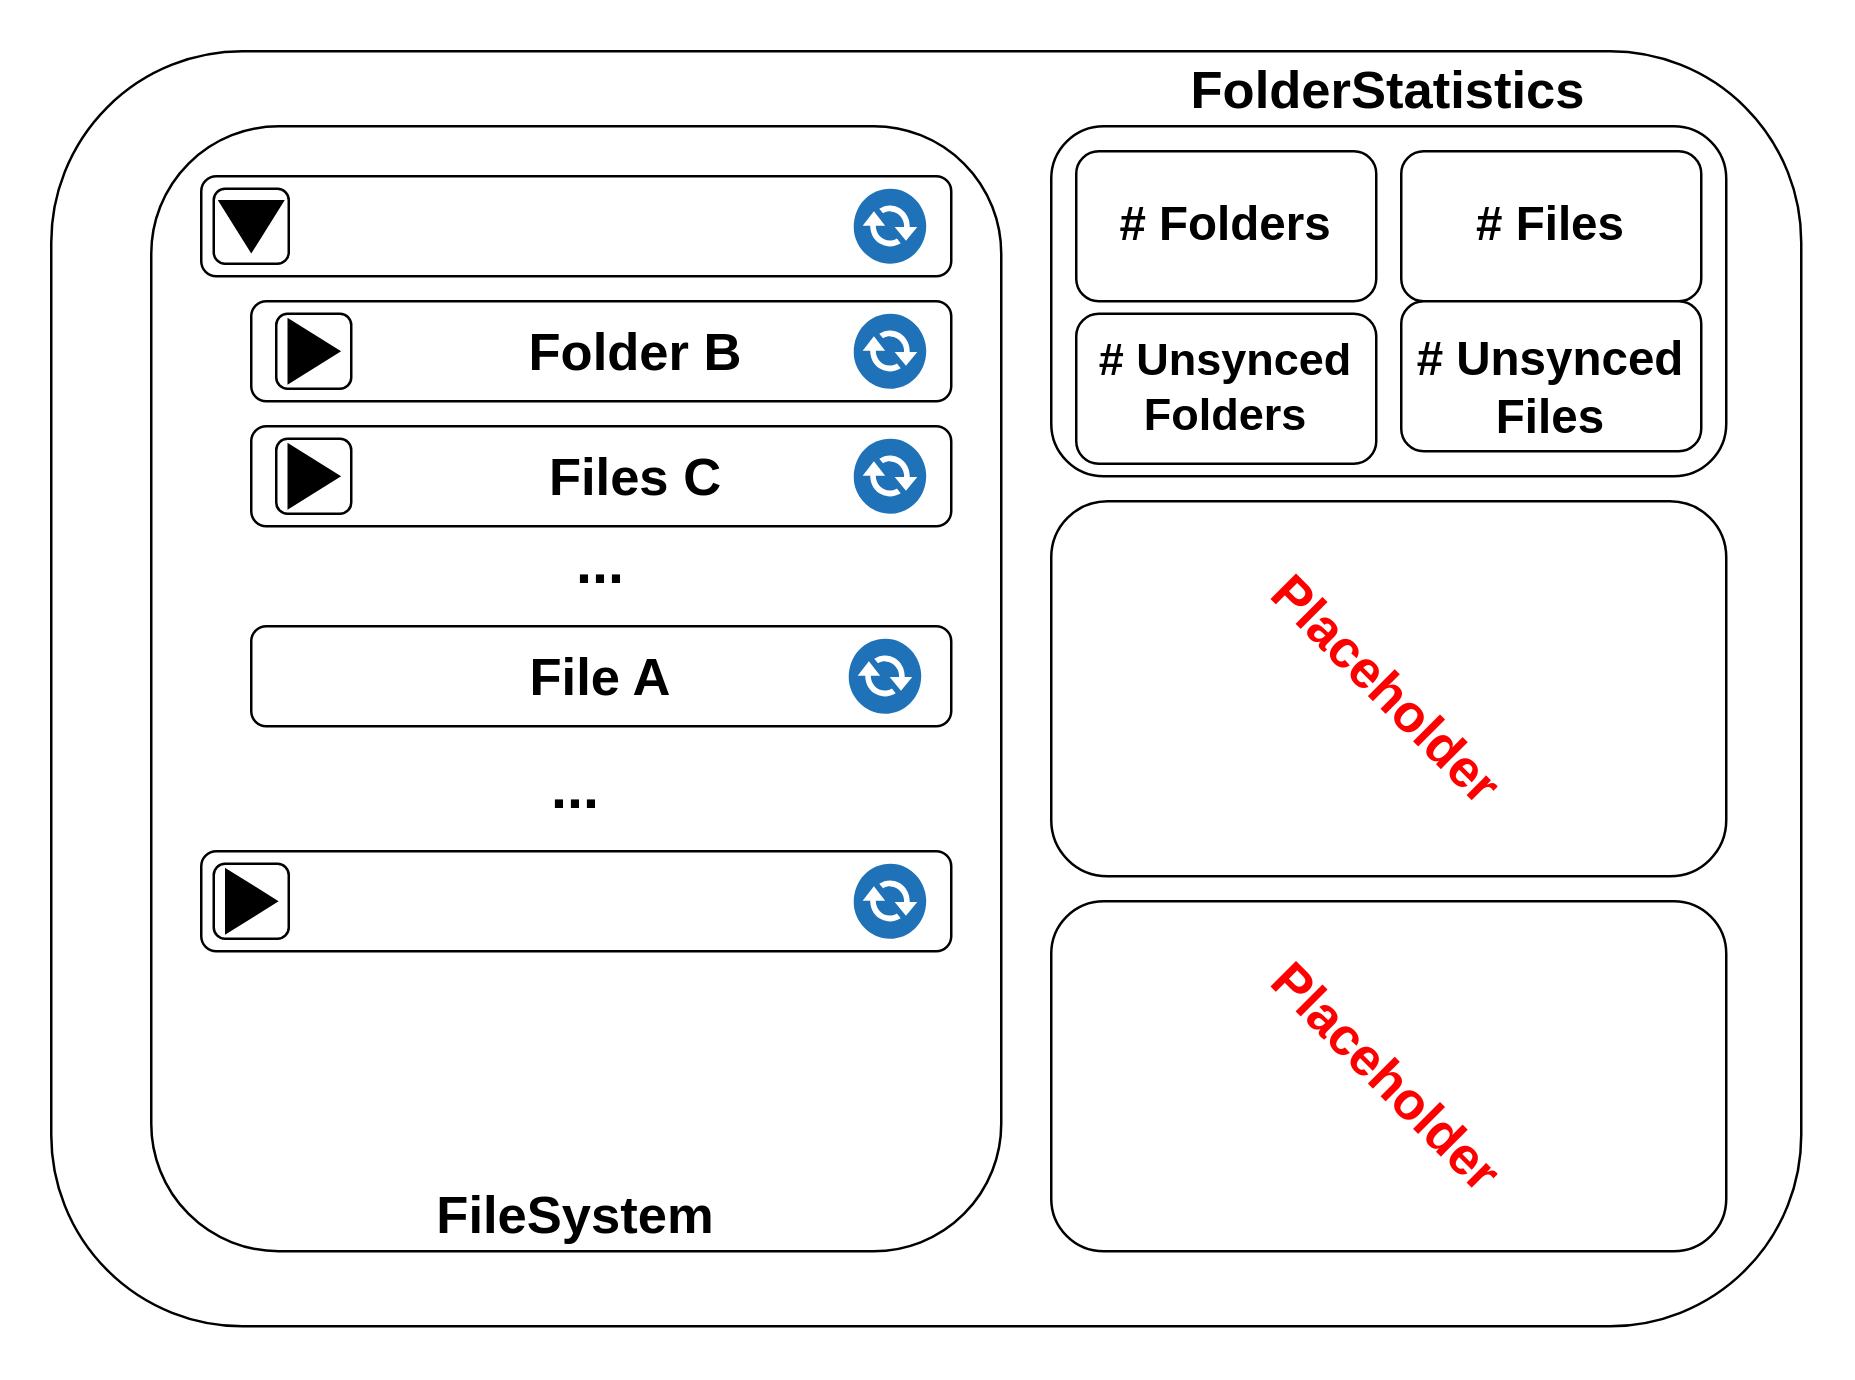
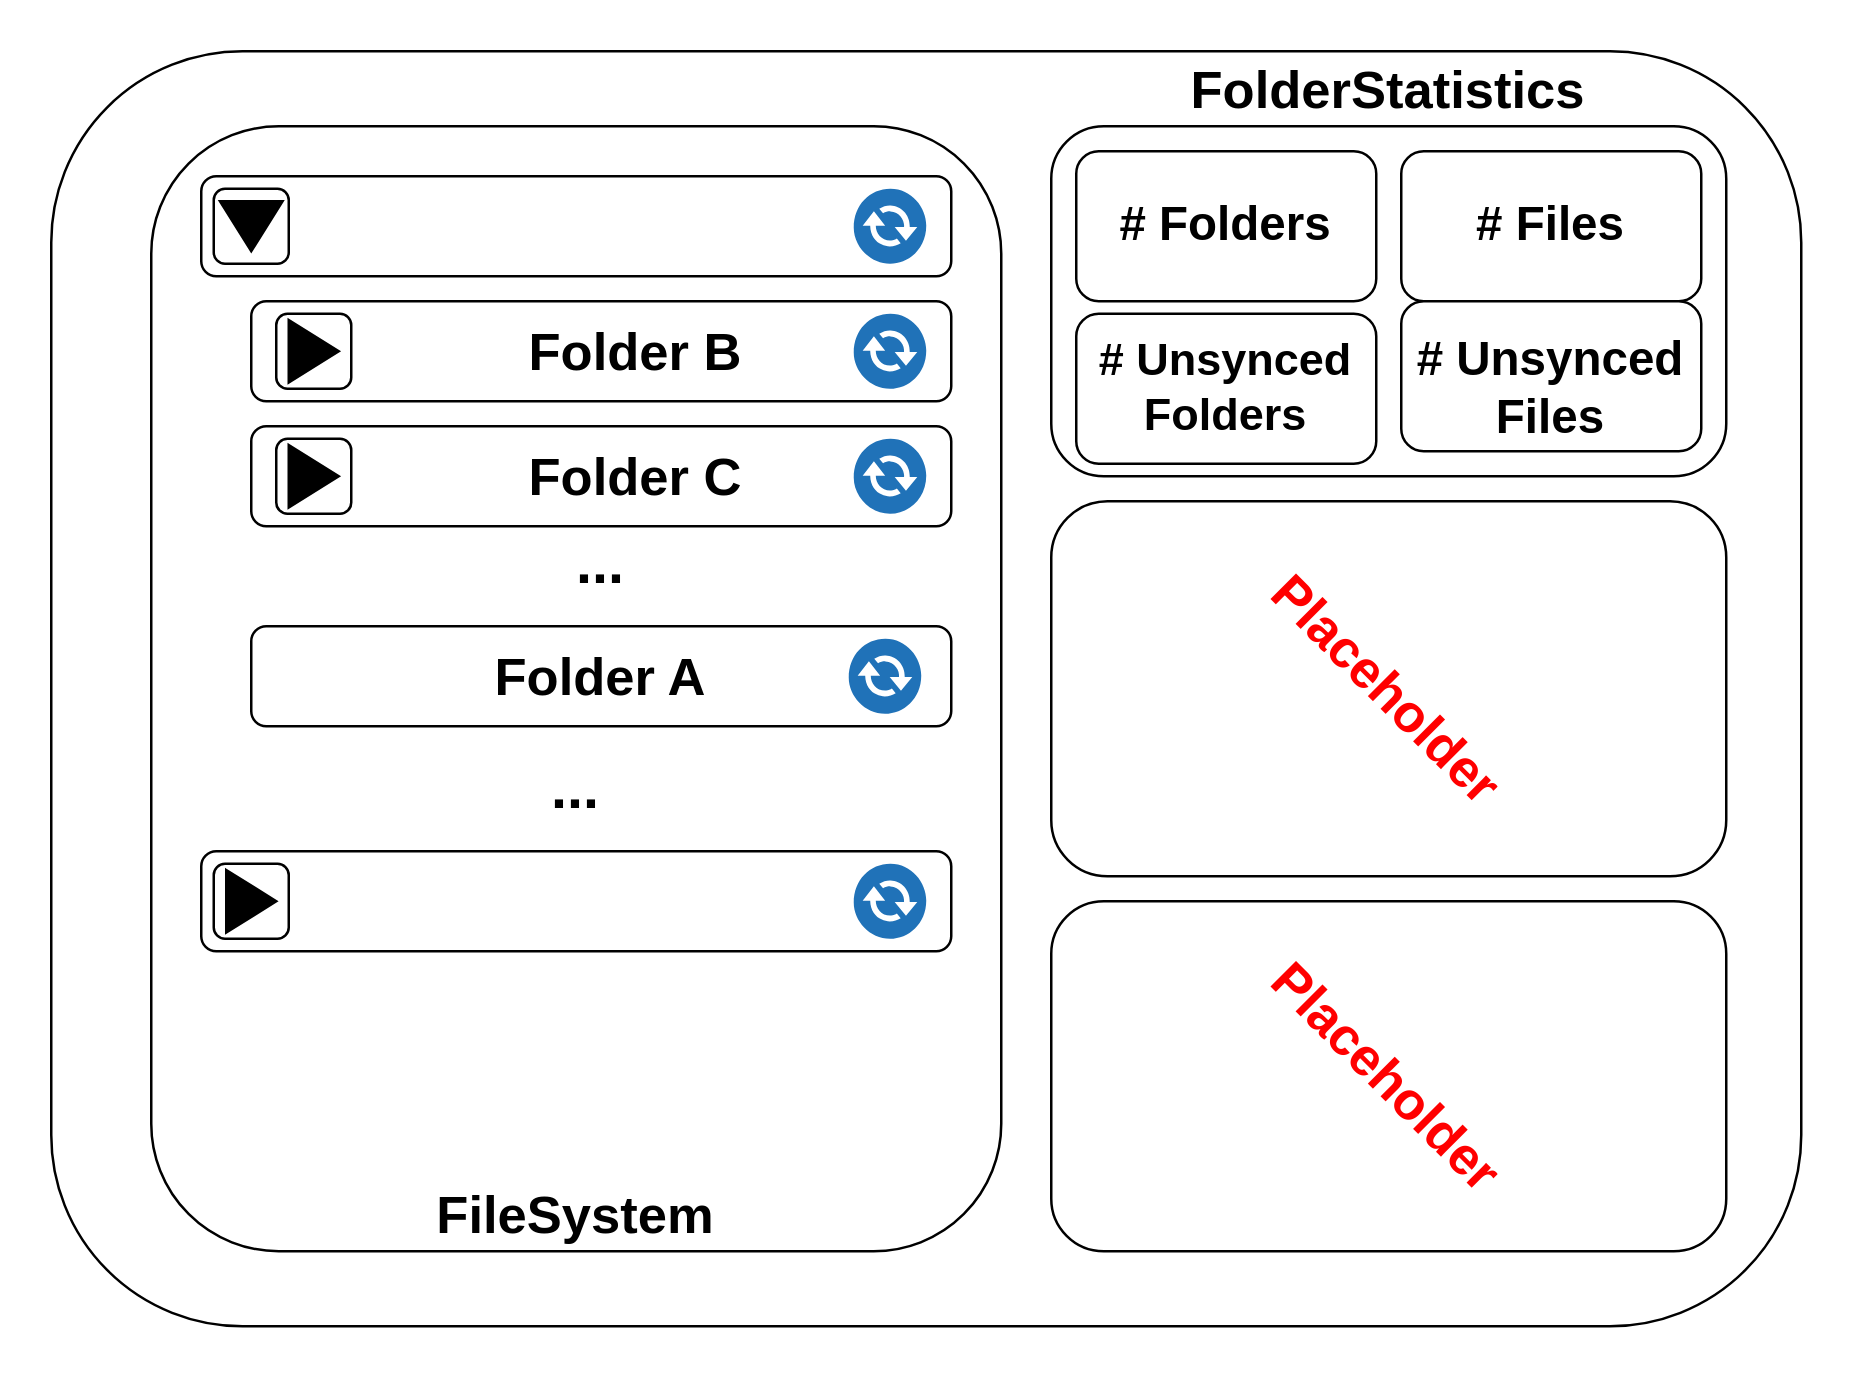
node "Files C": label "Files C" -> "Folder C"
node "File A": label "File A" -> "Folder A"
